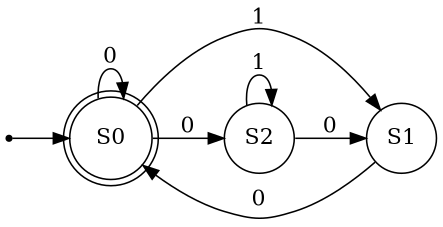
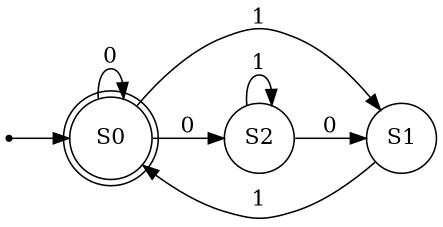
edge "S1" -> "S0": label "0" -> "1"
